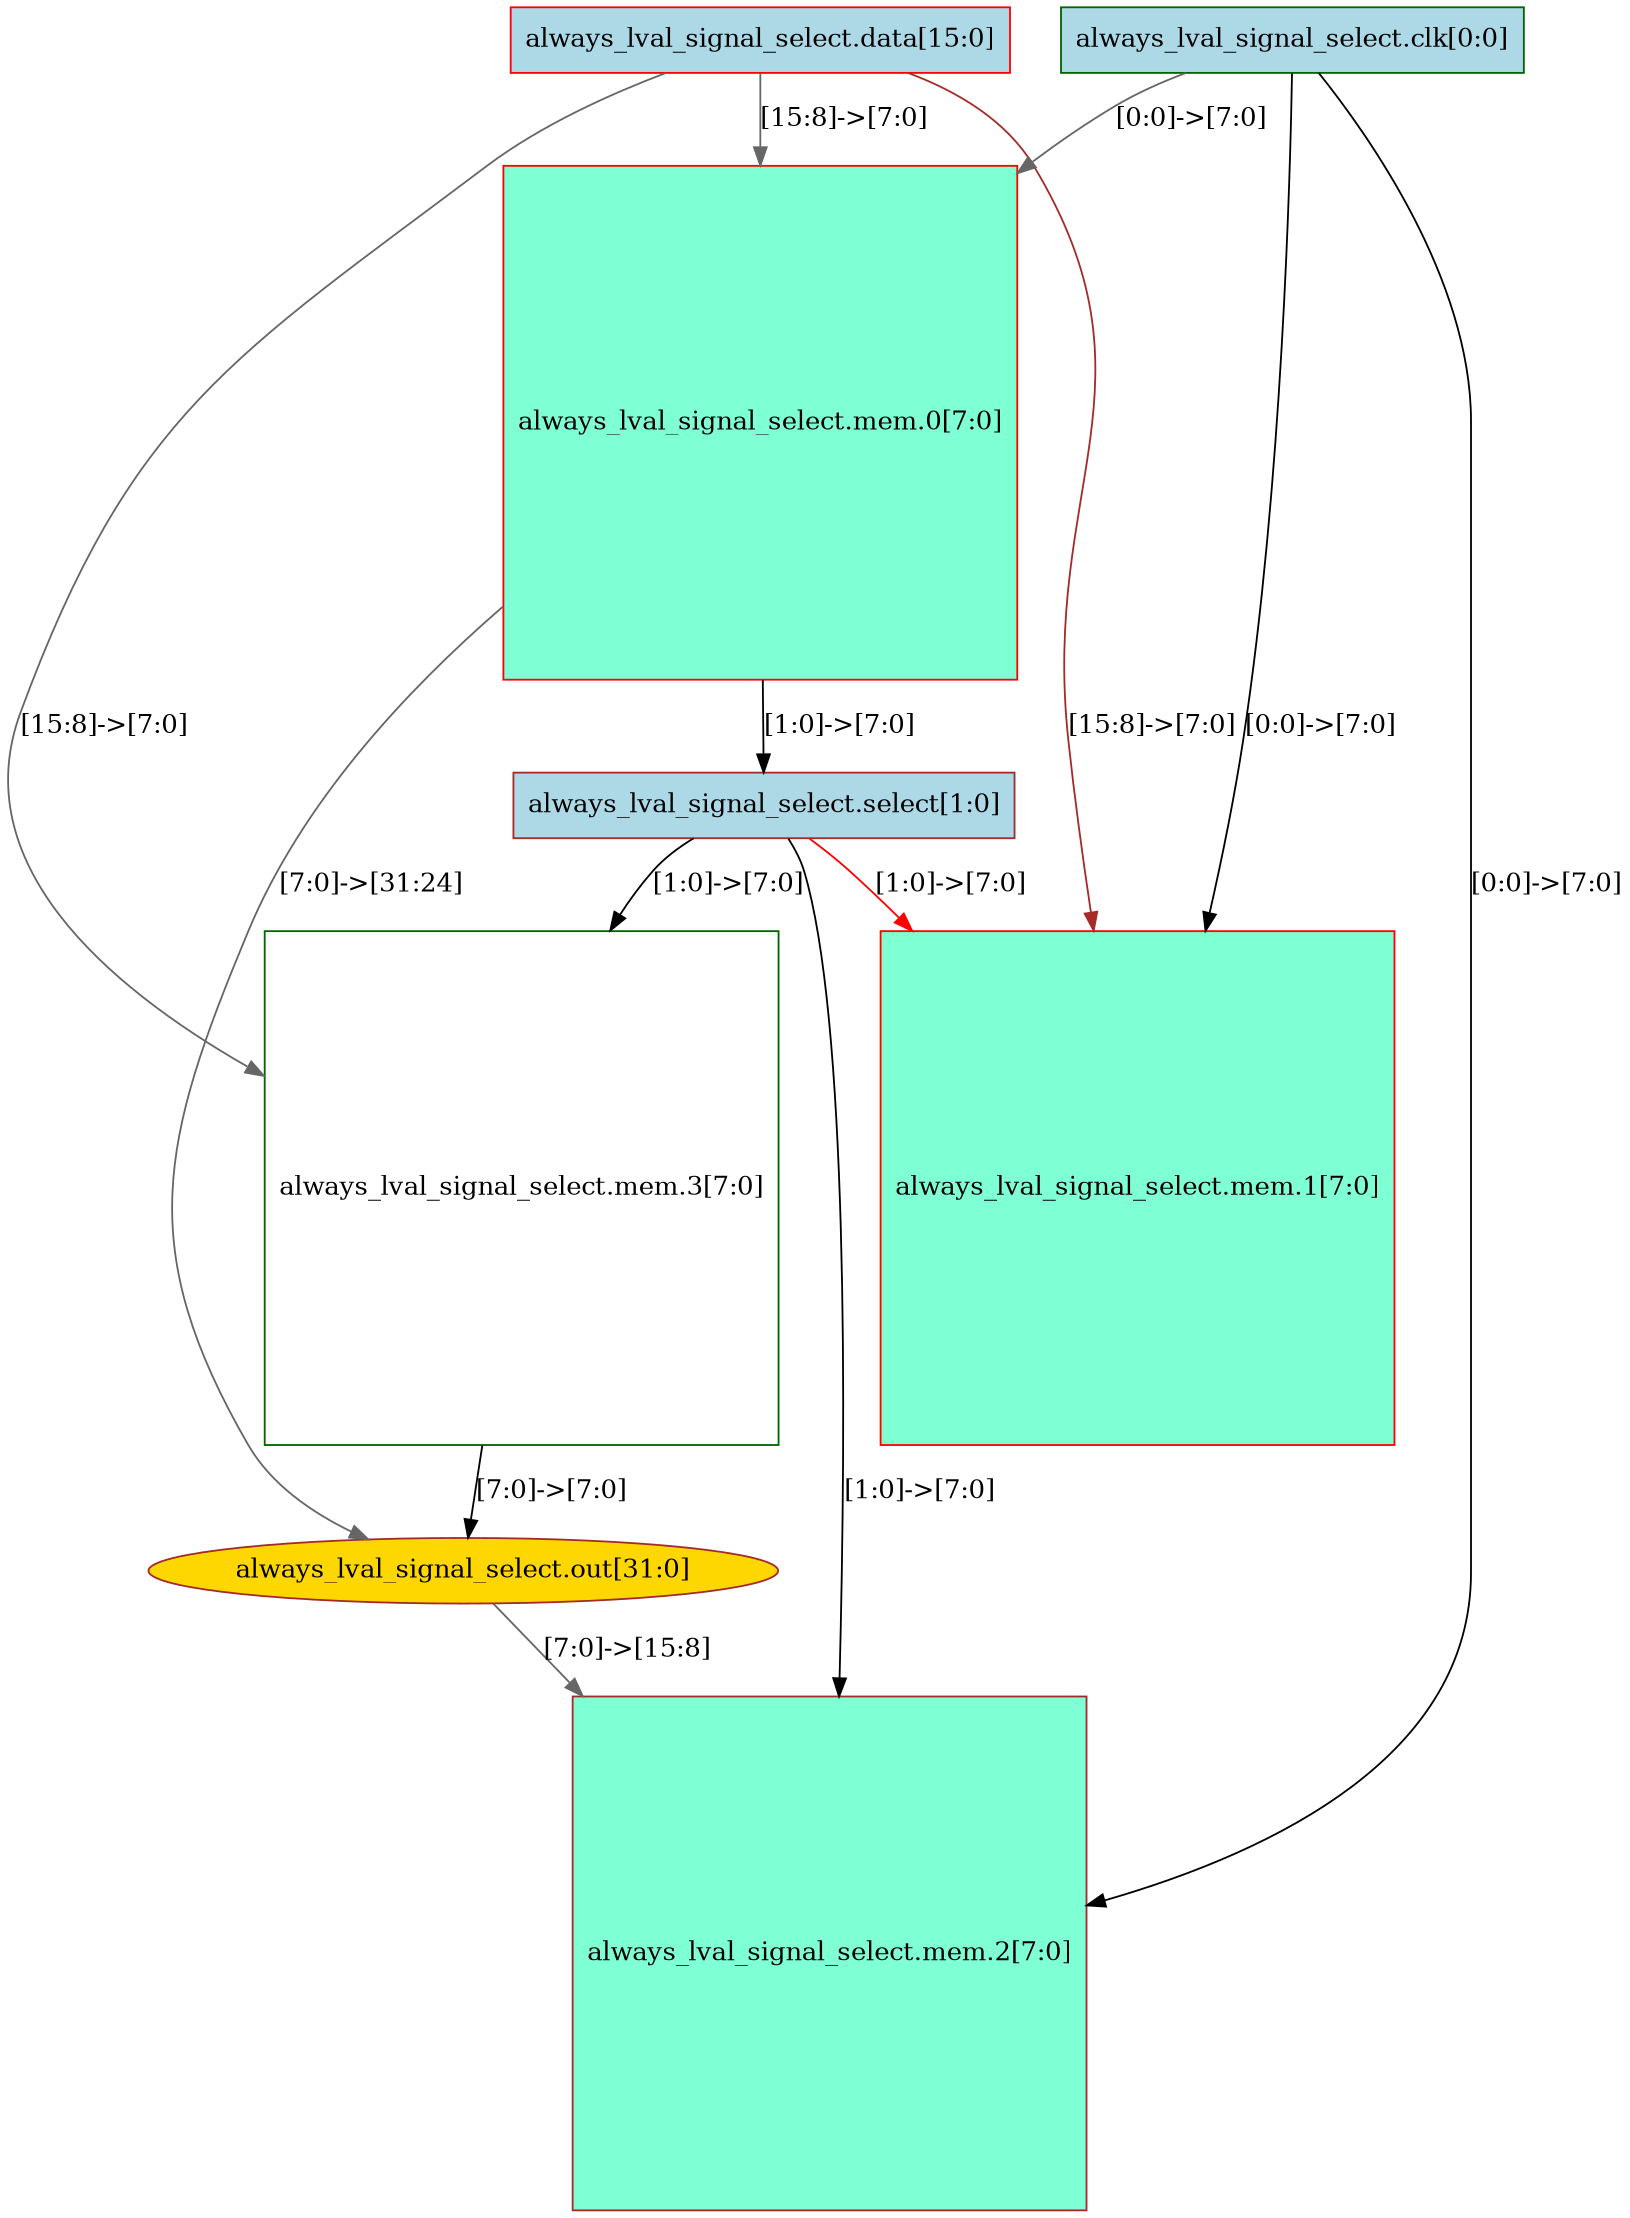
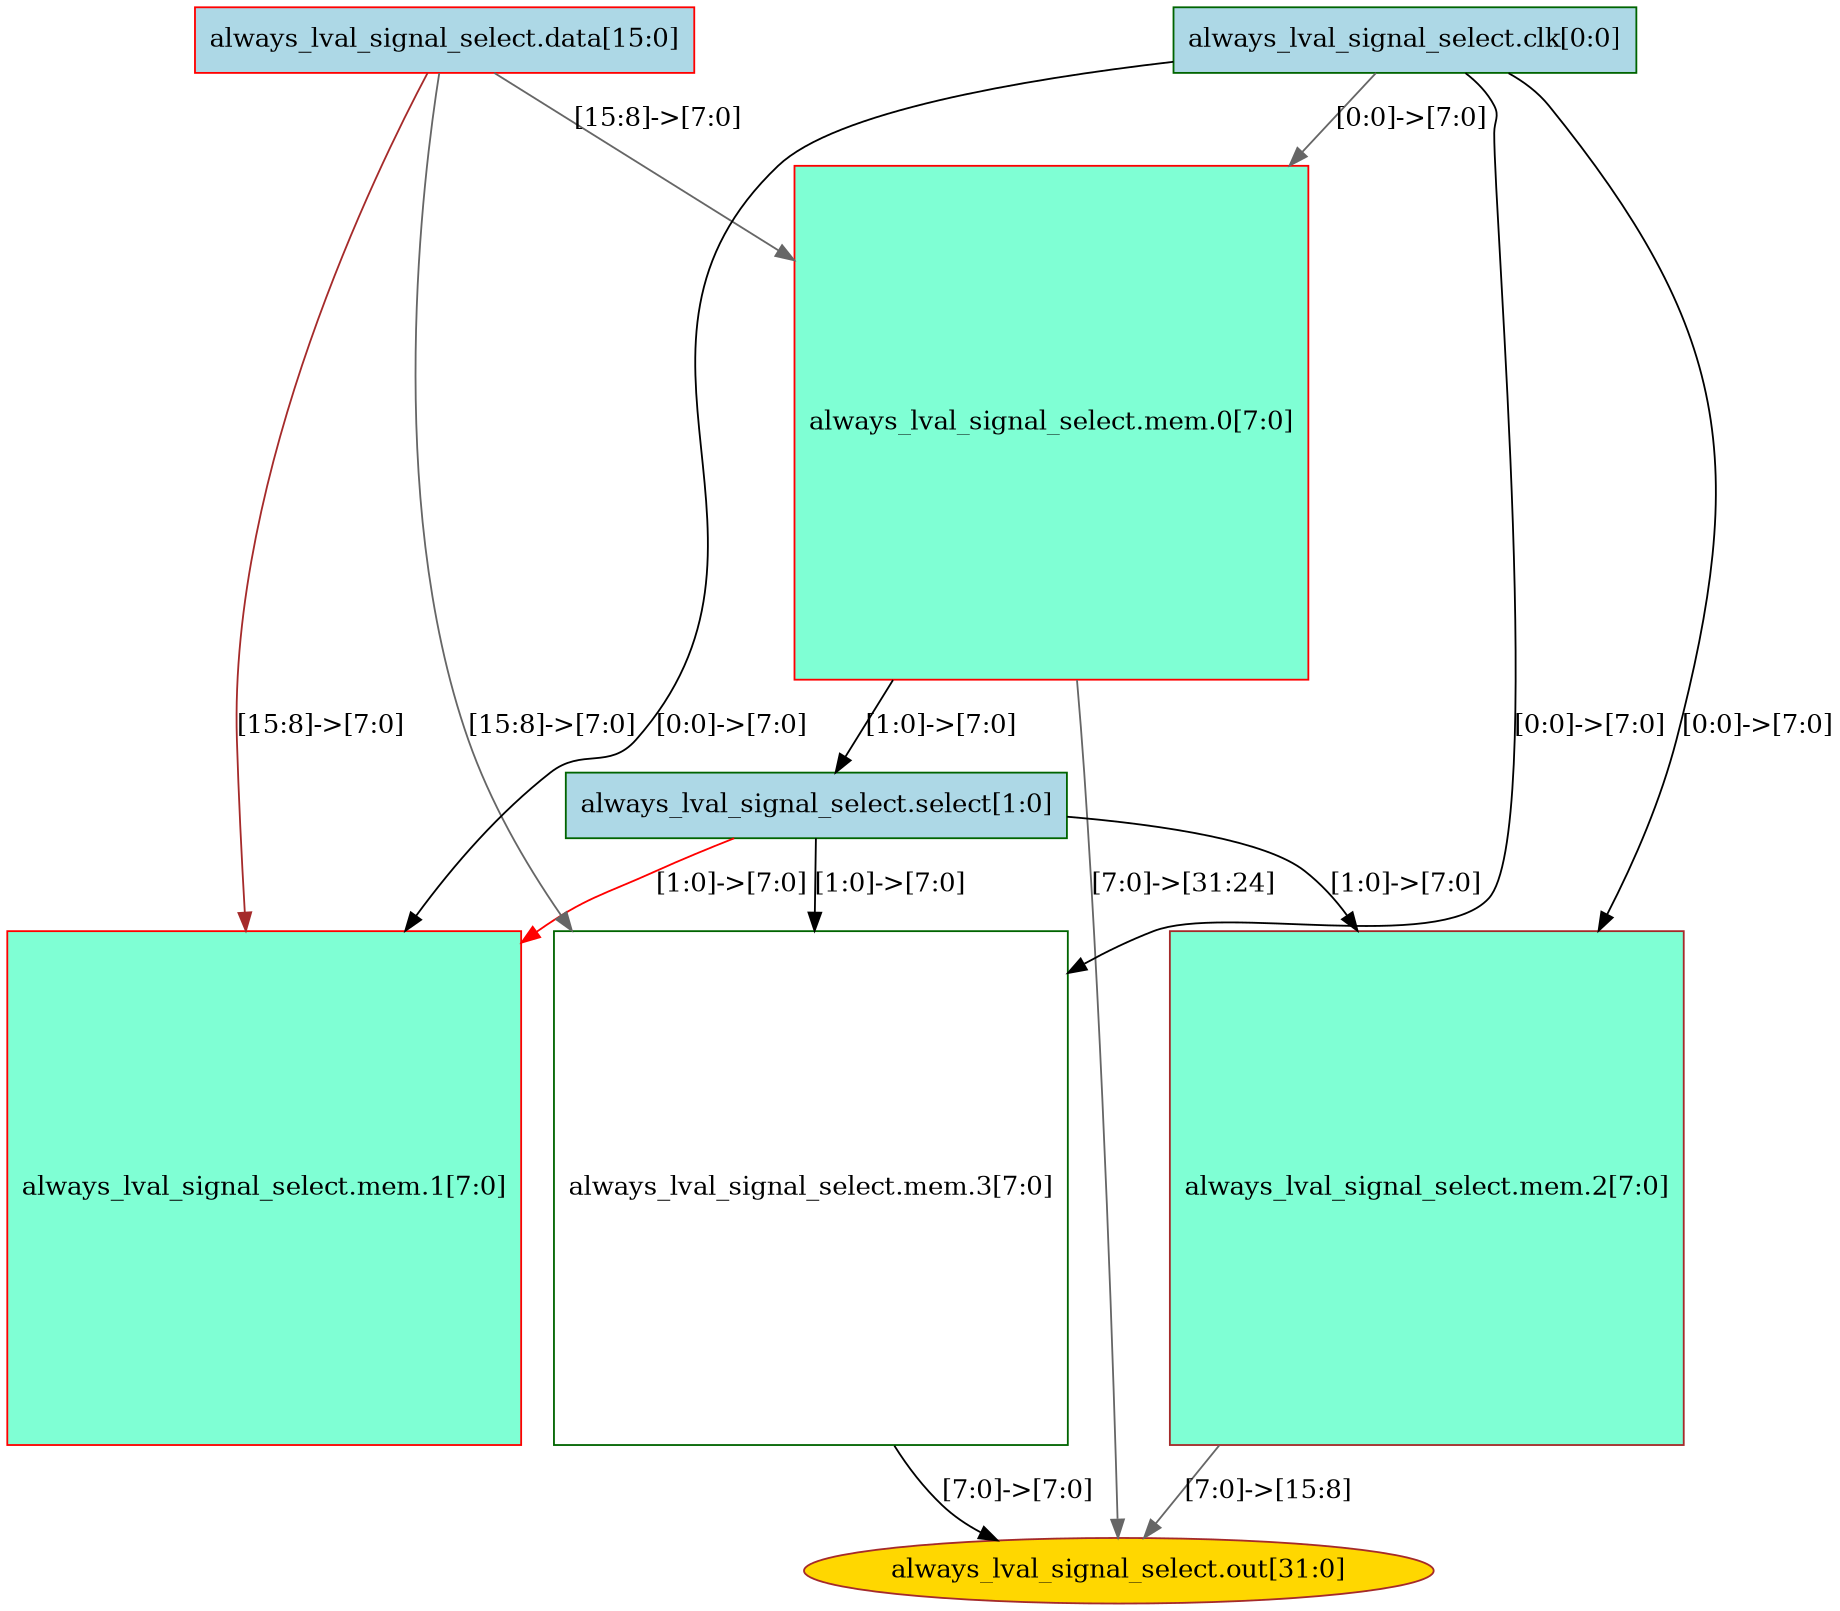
edge "always_lval_signal_select.clk[0:0]" -> "always_lval_signal_select.mem.3[7:0]": added, label "[0:0]->[7:0]"
node "always_lval_signal_select.select[1:0]": color brown -> darkgreen
edge "always_lval_signal_select.out[31:0]" -> "always_lval_signal_select.mem.2[7:0]": reversed
